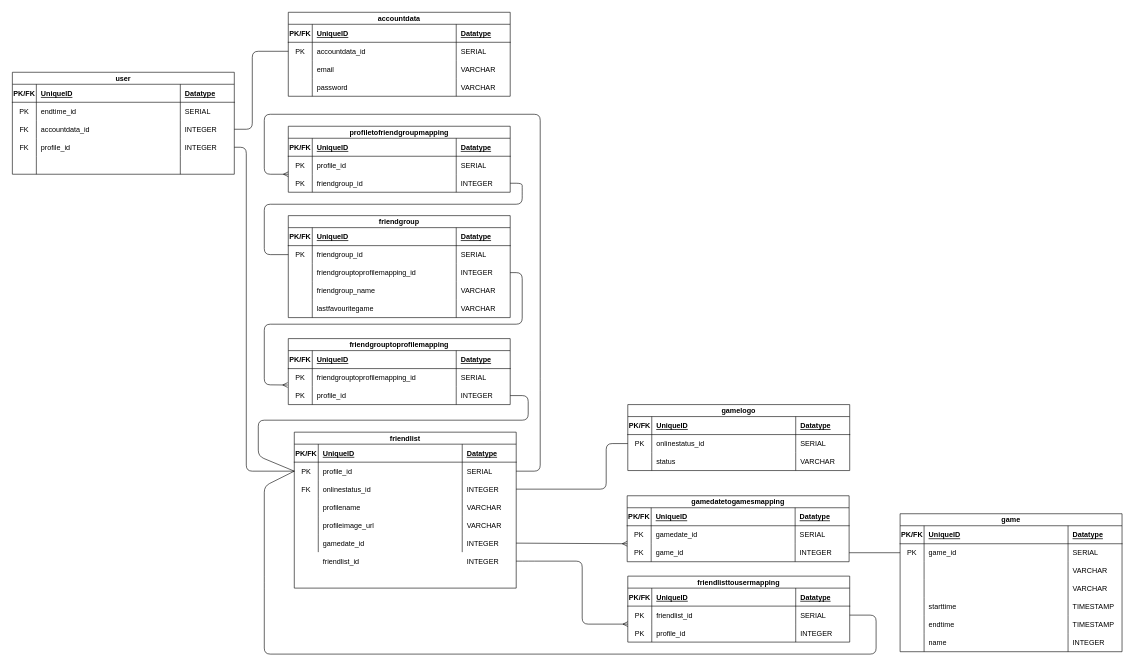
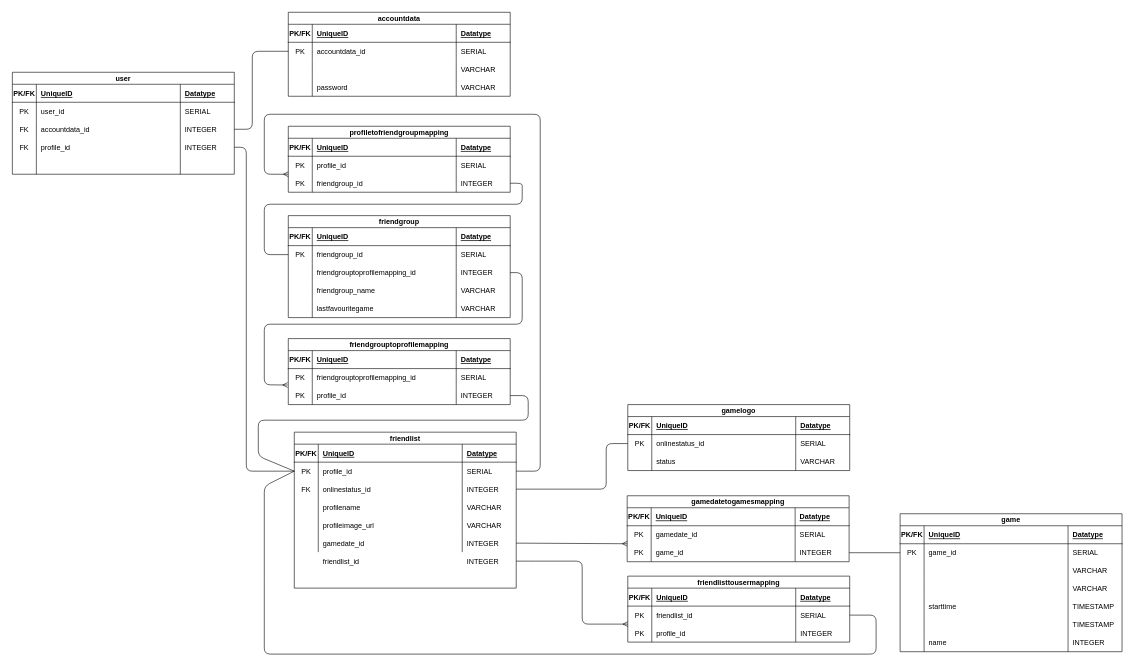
node "email": removed
node "endtime_id": label "endtime_id" -> "user_id"
node "endtime": removed
